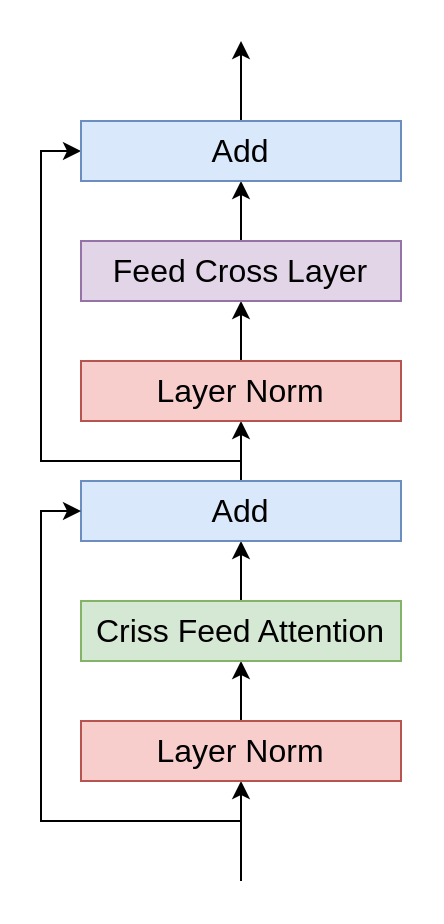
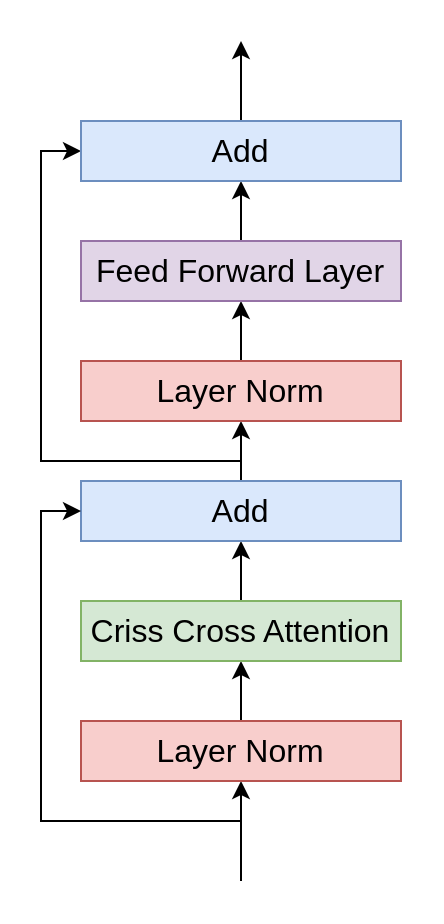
node "Feed Cross Layer": label "Feed Cross Layer" -> "Feed Forward Layer"
node "Criss Feed Attention": label "Criss Feed Attention" -> "Criss Cross Attention"
